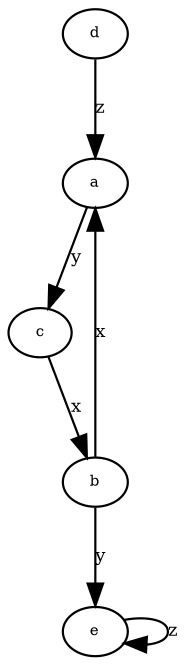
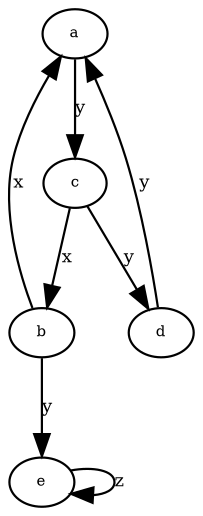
edge "d" -> "a": label "z" -> "y"
edge "c" -> "d": added, label "y"
